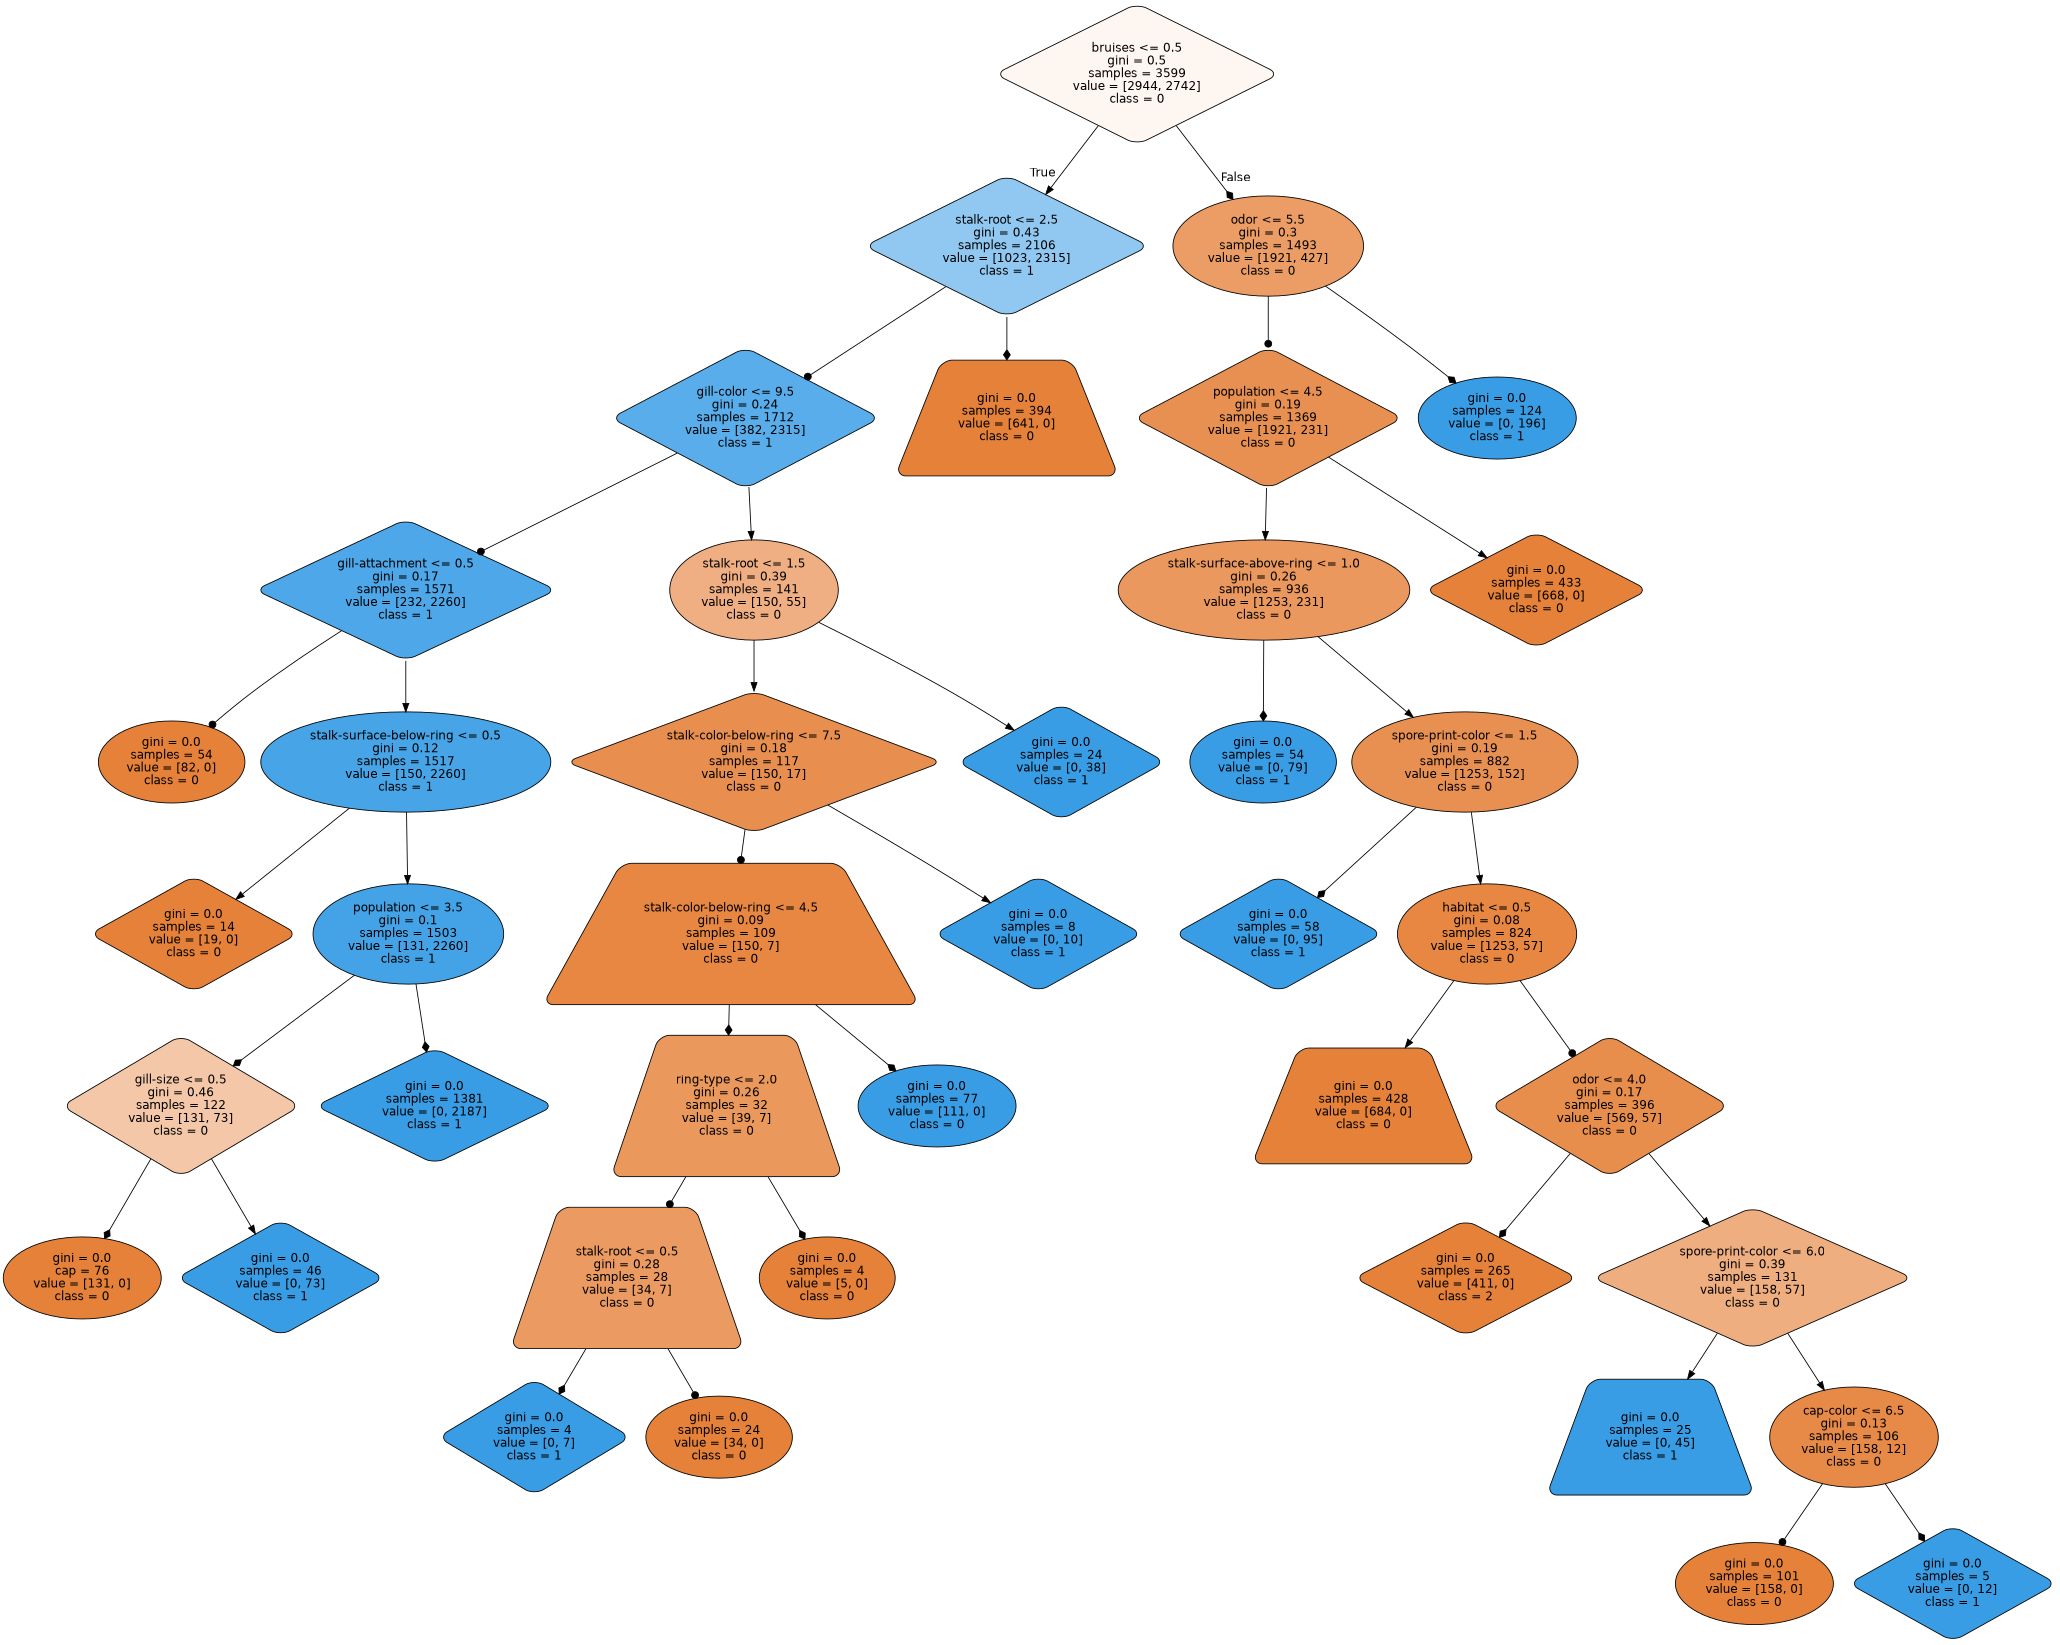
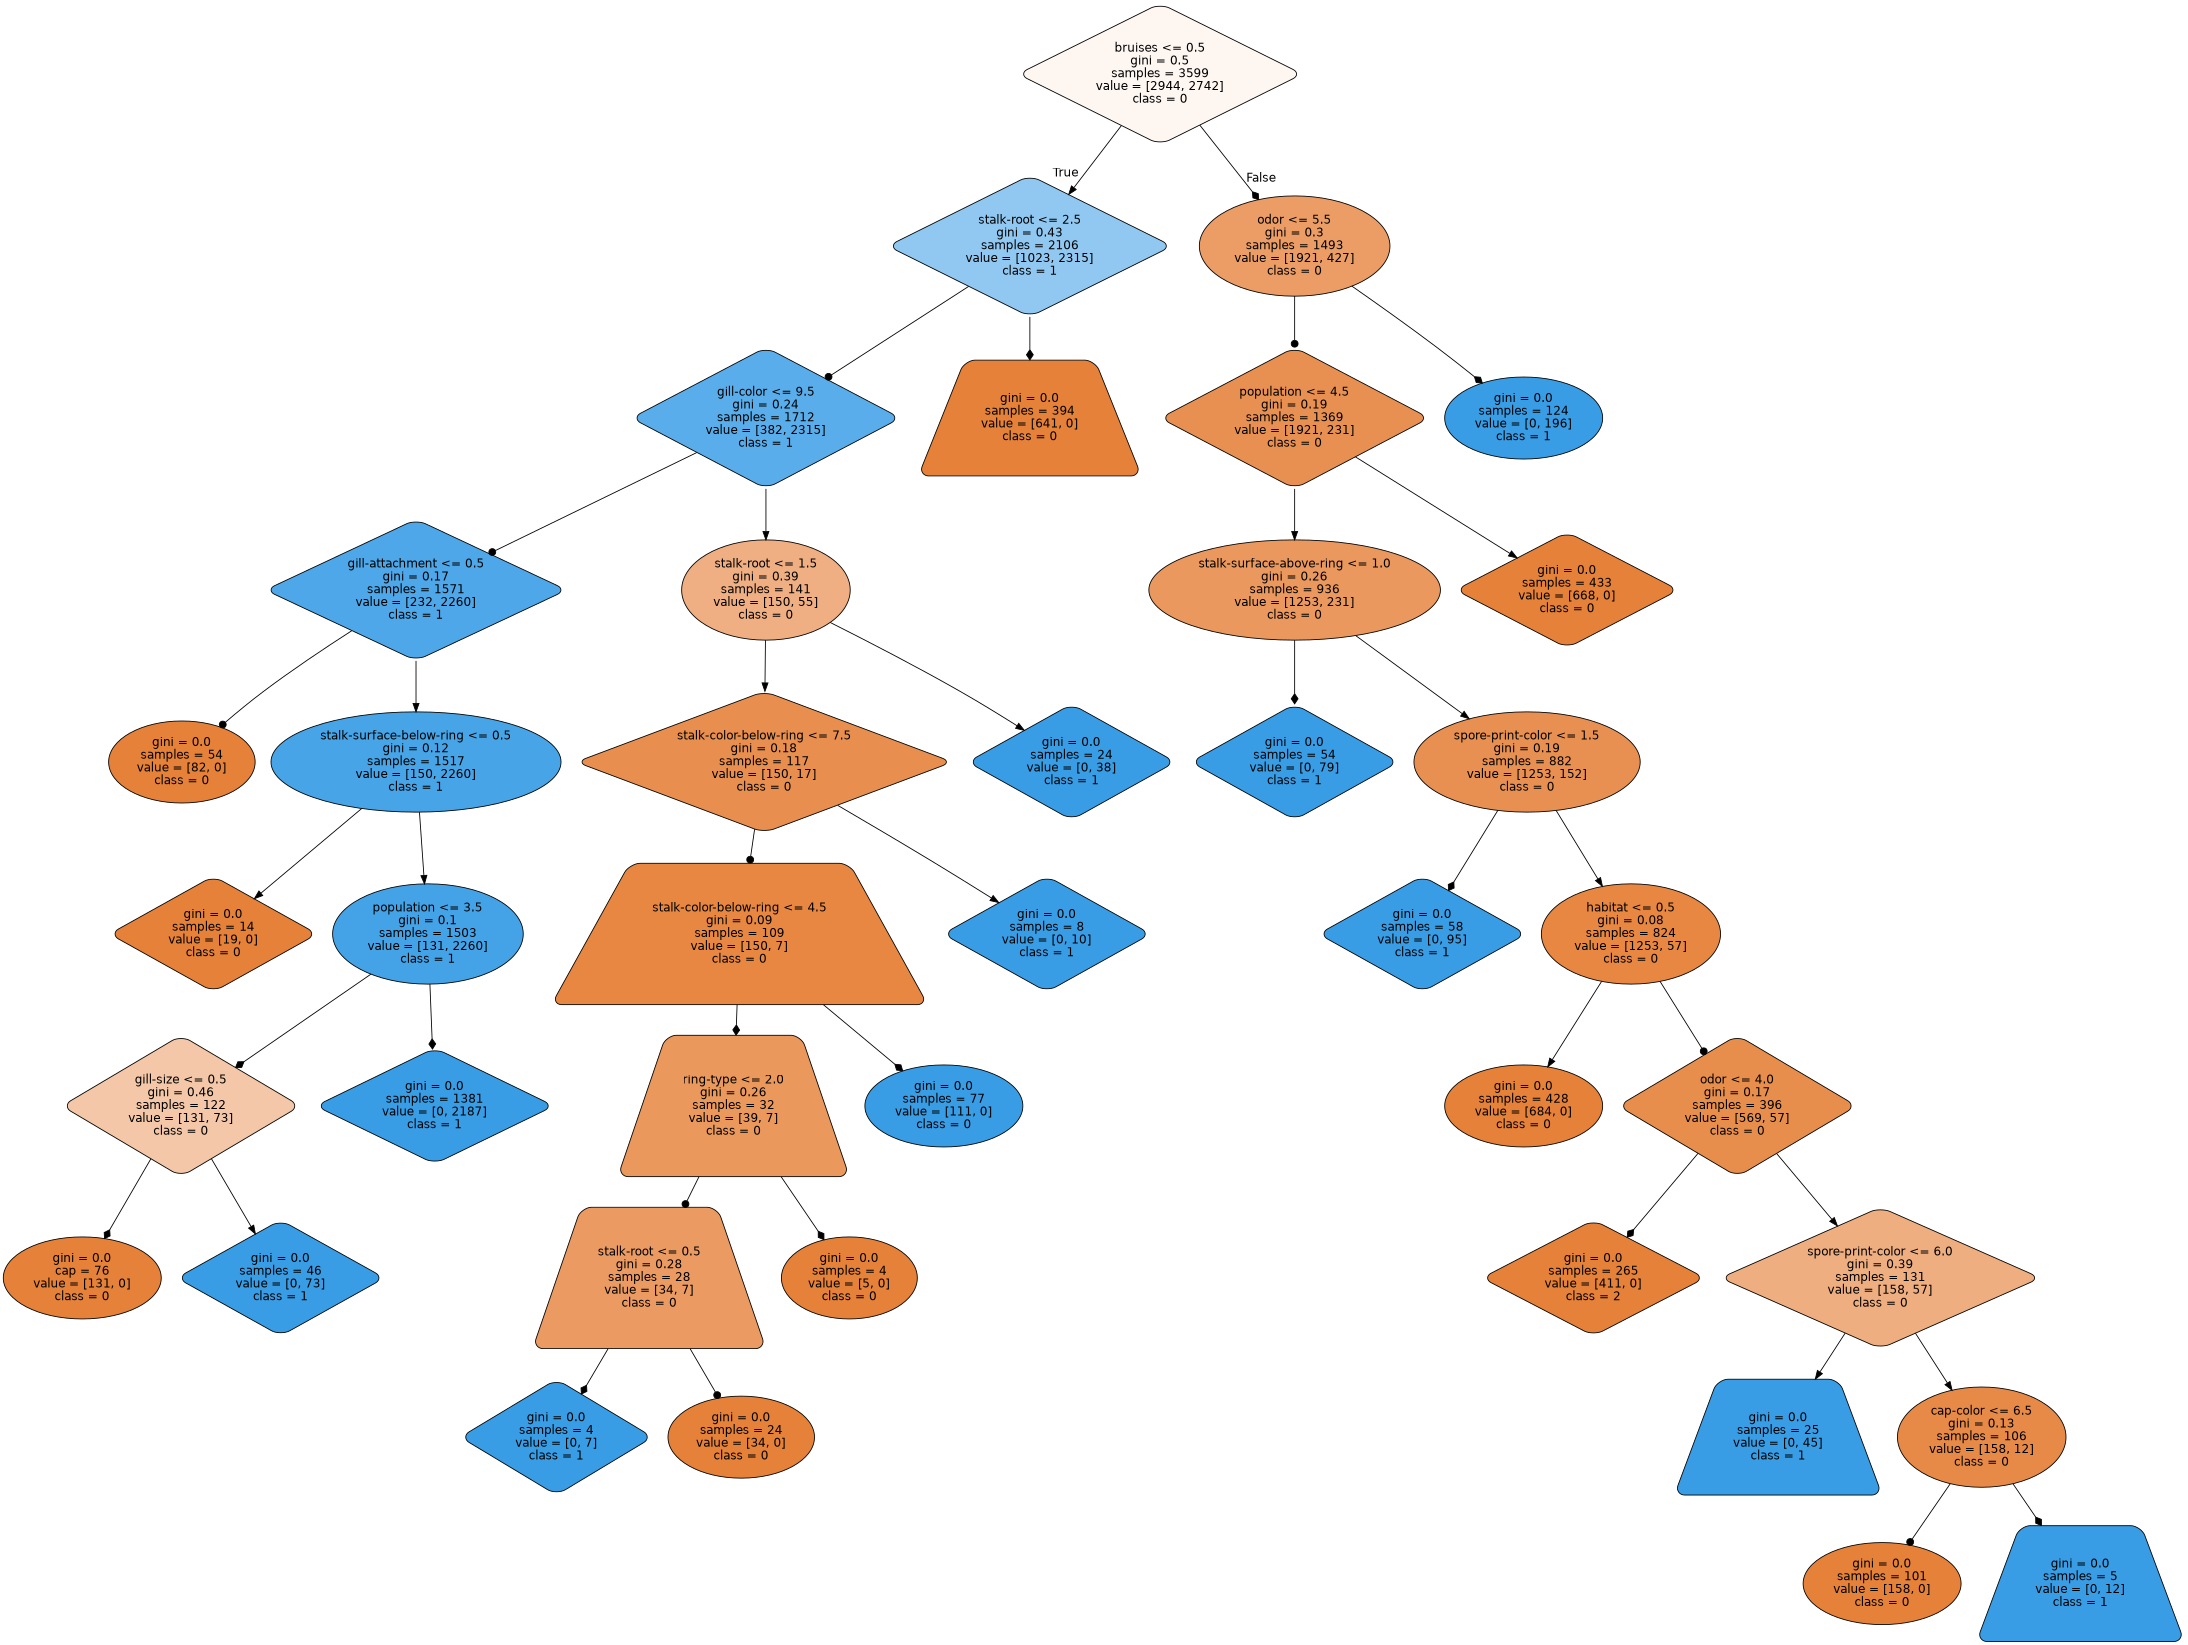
node "gini = 0.0 samples = 54 value = [0, 79] class = 1": shape ellipse -> diamond
node "gini = 0.0 samples = 428 value = [684, 0] class = 0": shape trapezium -> ellipse
node "gini = 0.0 samples = 5 value = [0, 12] class = 1": shape diamond -> trapezium
